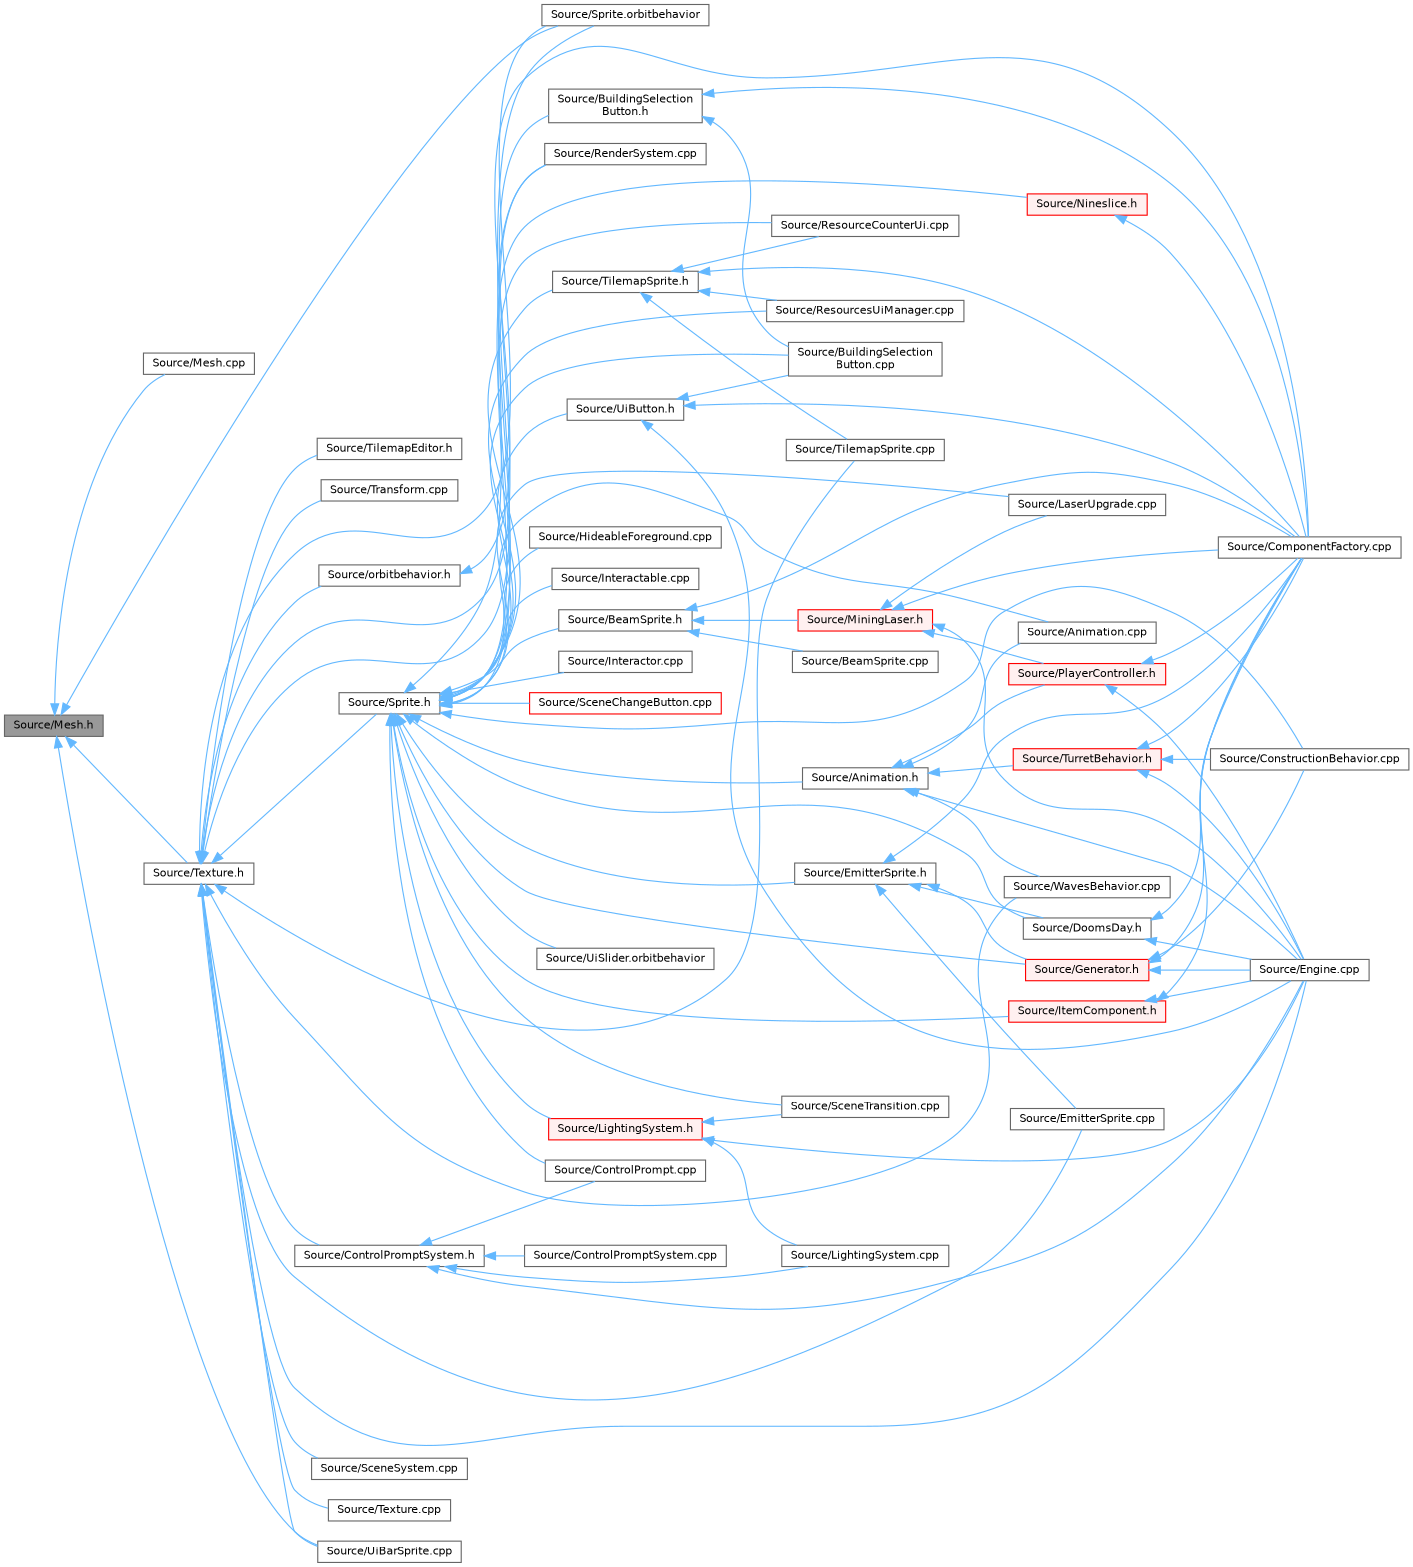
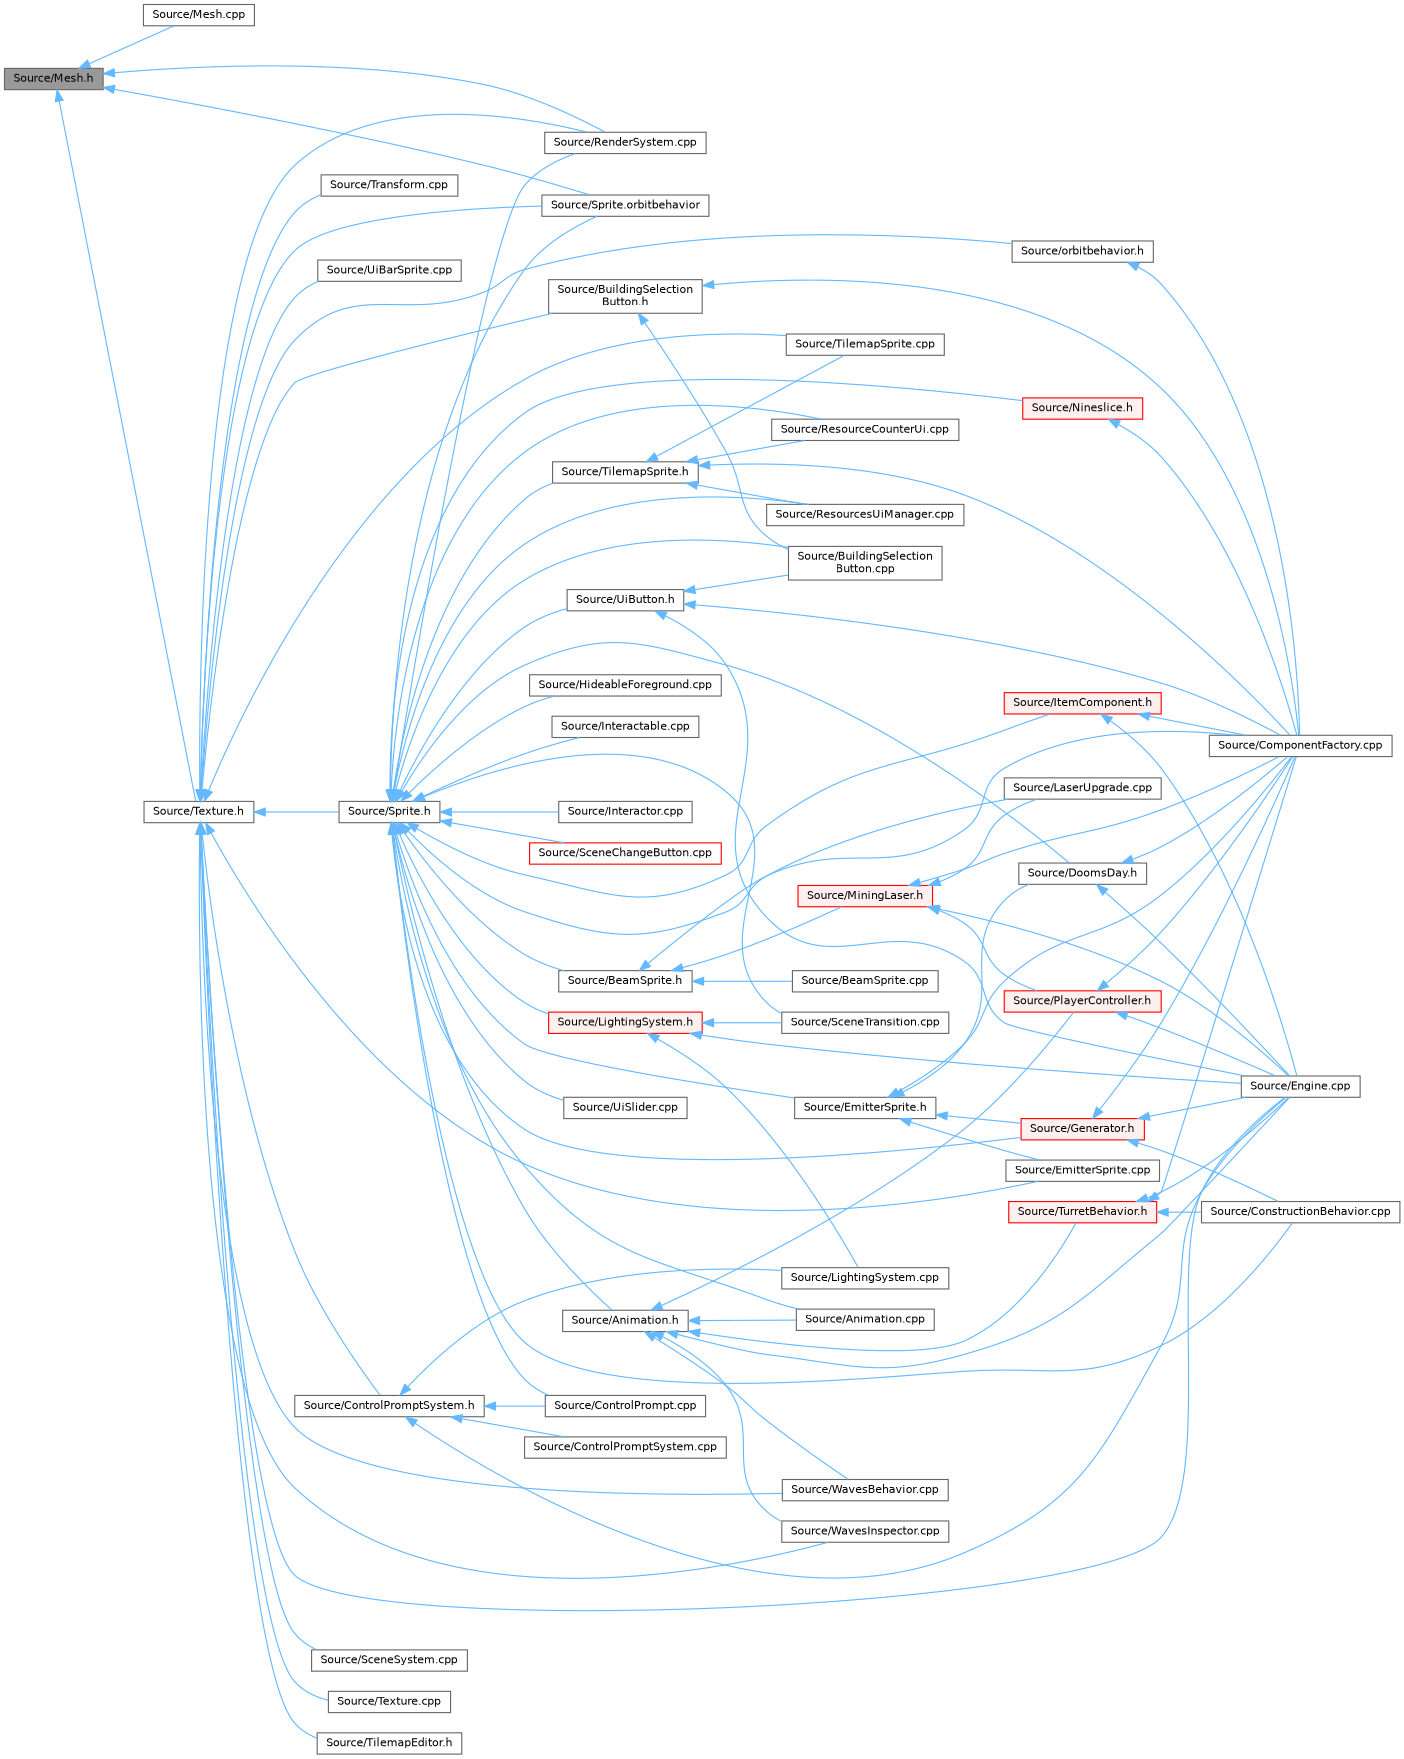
node "Source/UiSlider.orbitbehavior": label "Source/UiSlider.orbitbehavior" -> "Source/UiSlider.cpp"
edge "Source/UiBarSprite.cpp" -> "Source/Mesh.h": now "Source/RenderSystem.cpp" -> "Source/Mesh.h"
node "Source/WavesInspector.cpp": added
